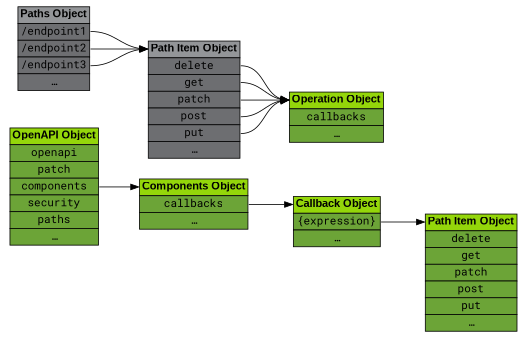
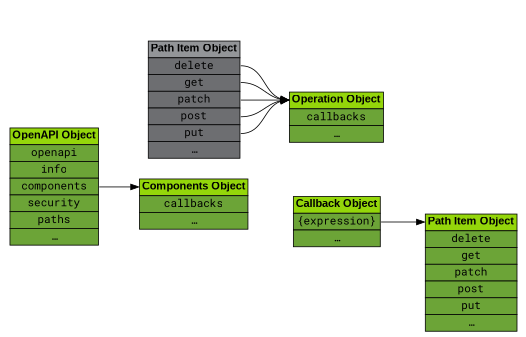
node "Paths Object": removed
node "OpenAPI Object": text "patch" -> "info"
edge "Components Object" -> "Callback Object": removed
